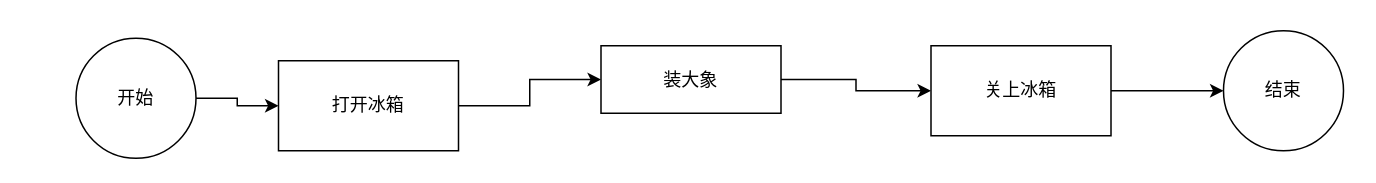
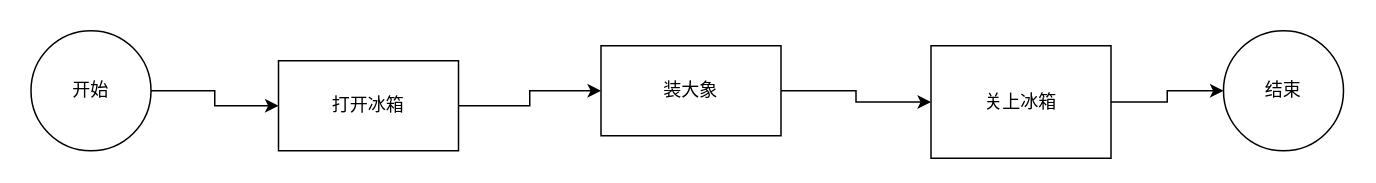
node "装大象": size 180x68 -> 180x90
node "关上冰箱": size 180x90 -> 180x113
node "开始": moved (136, 98) -> (91, 91)
